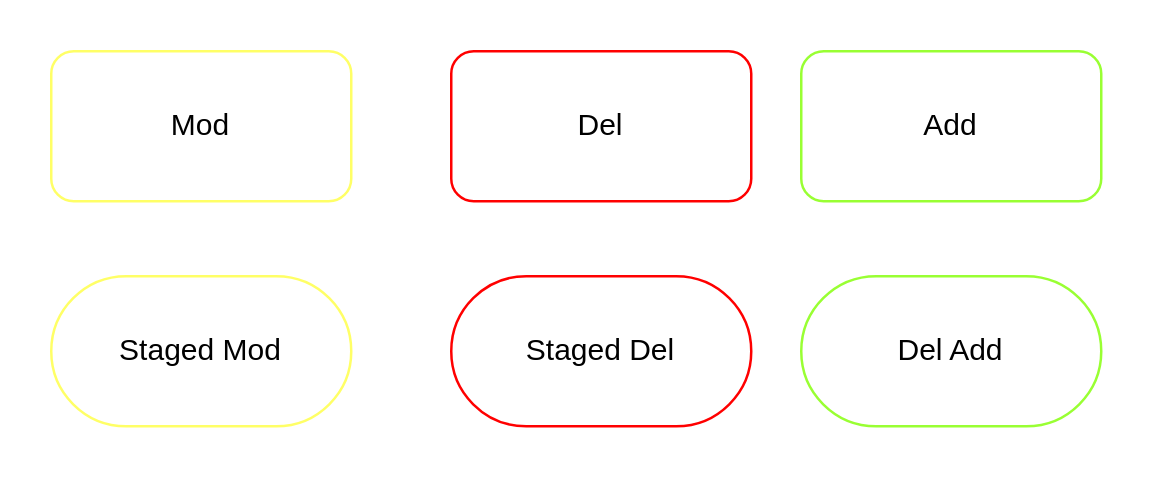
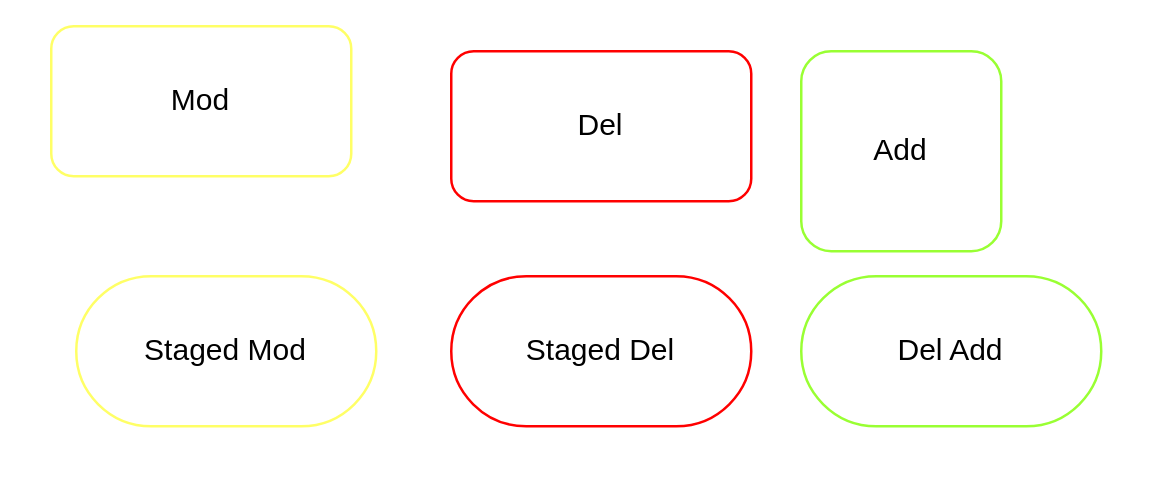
node "Mod": moved (201, 126) -> (201, 101)
node "Add": size 300x150 -> 200x200
node "Staged Mod": moved (201, 351) -> (226, 351)
